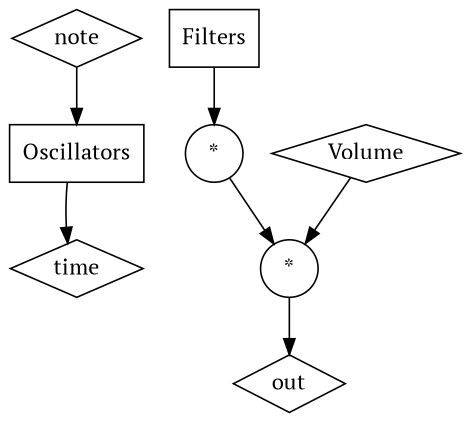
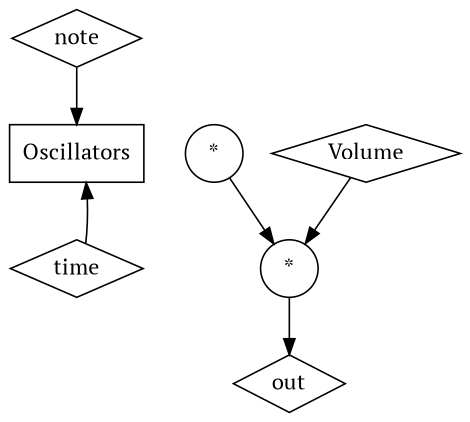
node "Filters": removed
edge "Oscillators" -> "time": reversed
